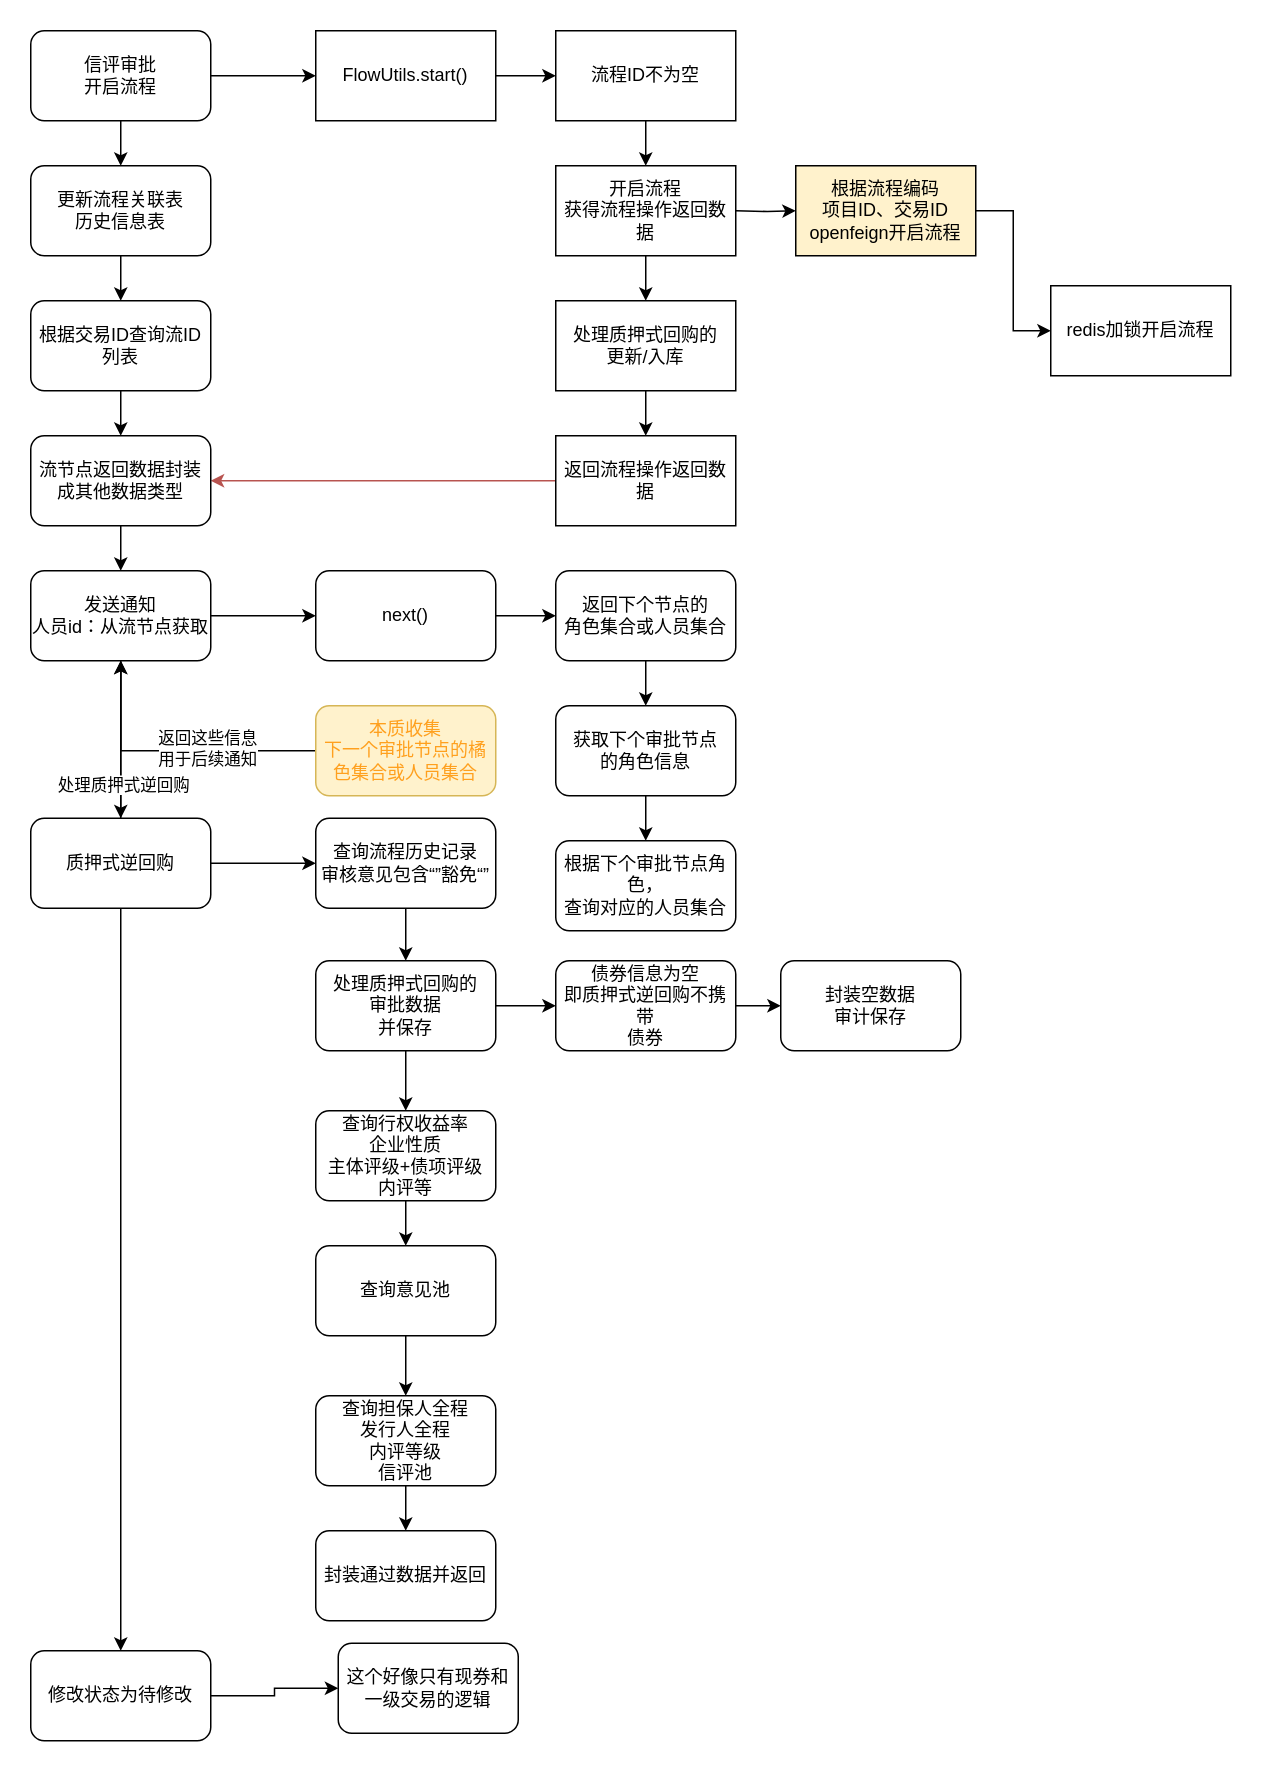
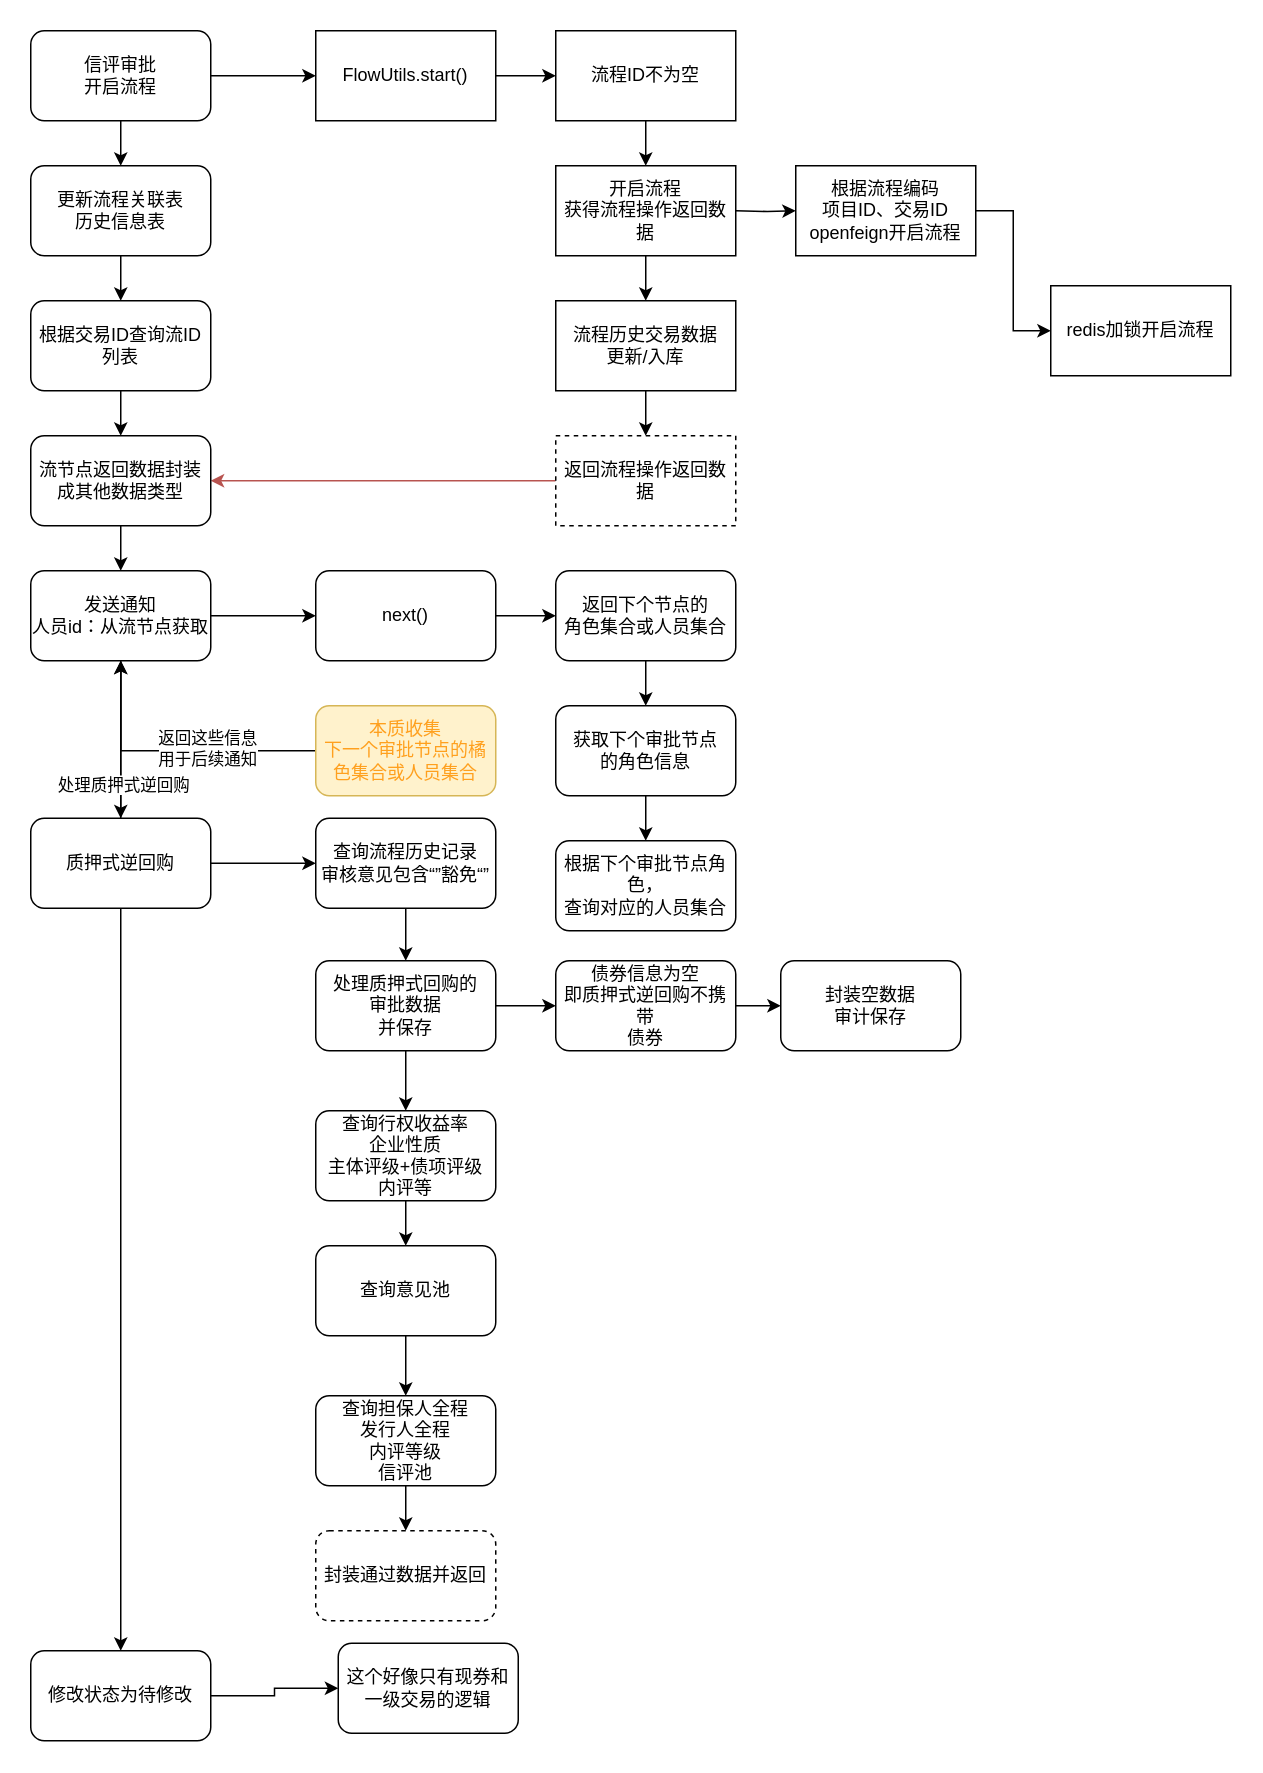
node "根据流程编码 项目ID、交易ID openfeign开启流程": fillcolor #fff2cc -> #ffffff
node "处理质押式回购的 更新/入库": label "处理质押式回购的 更新/入库" -> "流程历史交易数据 更新/入库"
node "返回流程操作返回数据": style solid -> dashed
node "封装通过数据并返回": style solid -> dashed
